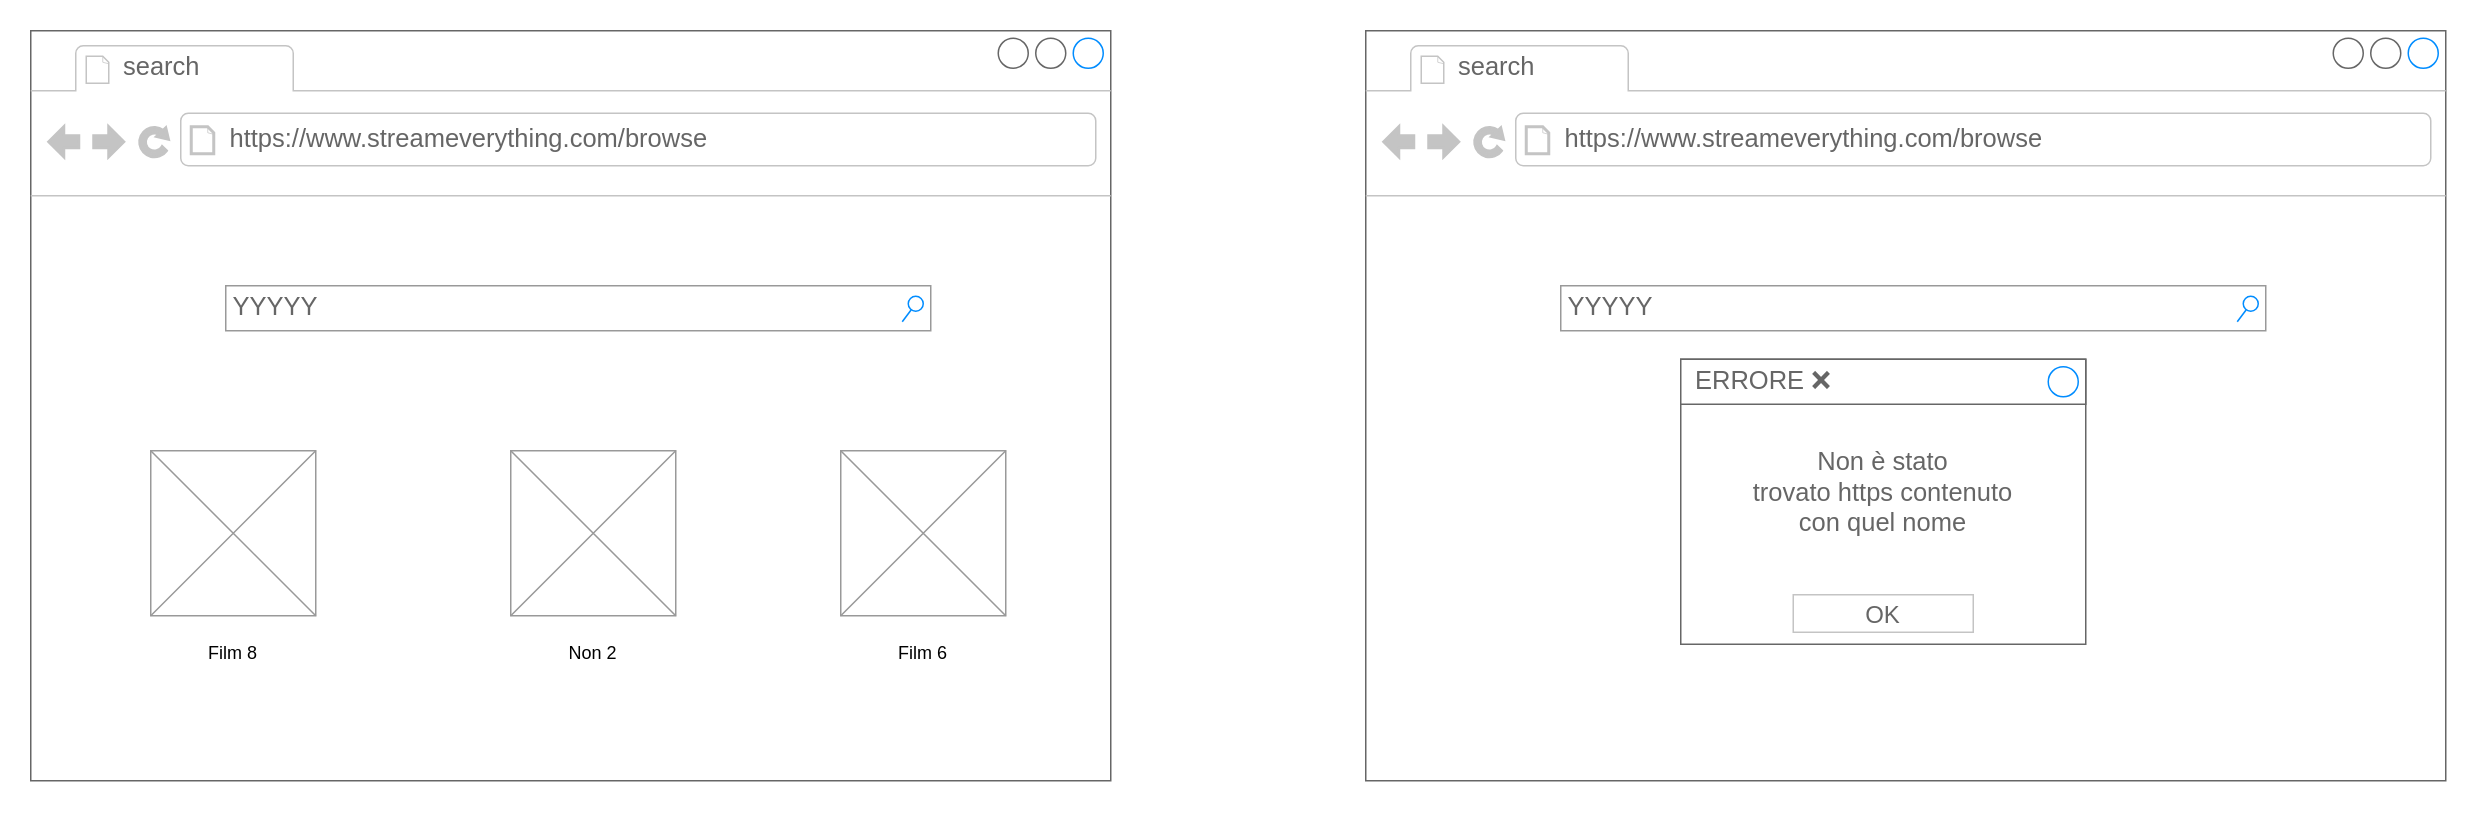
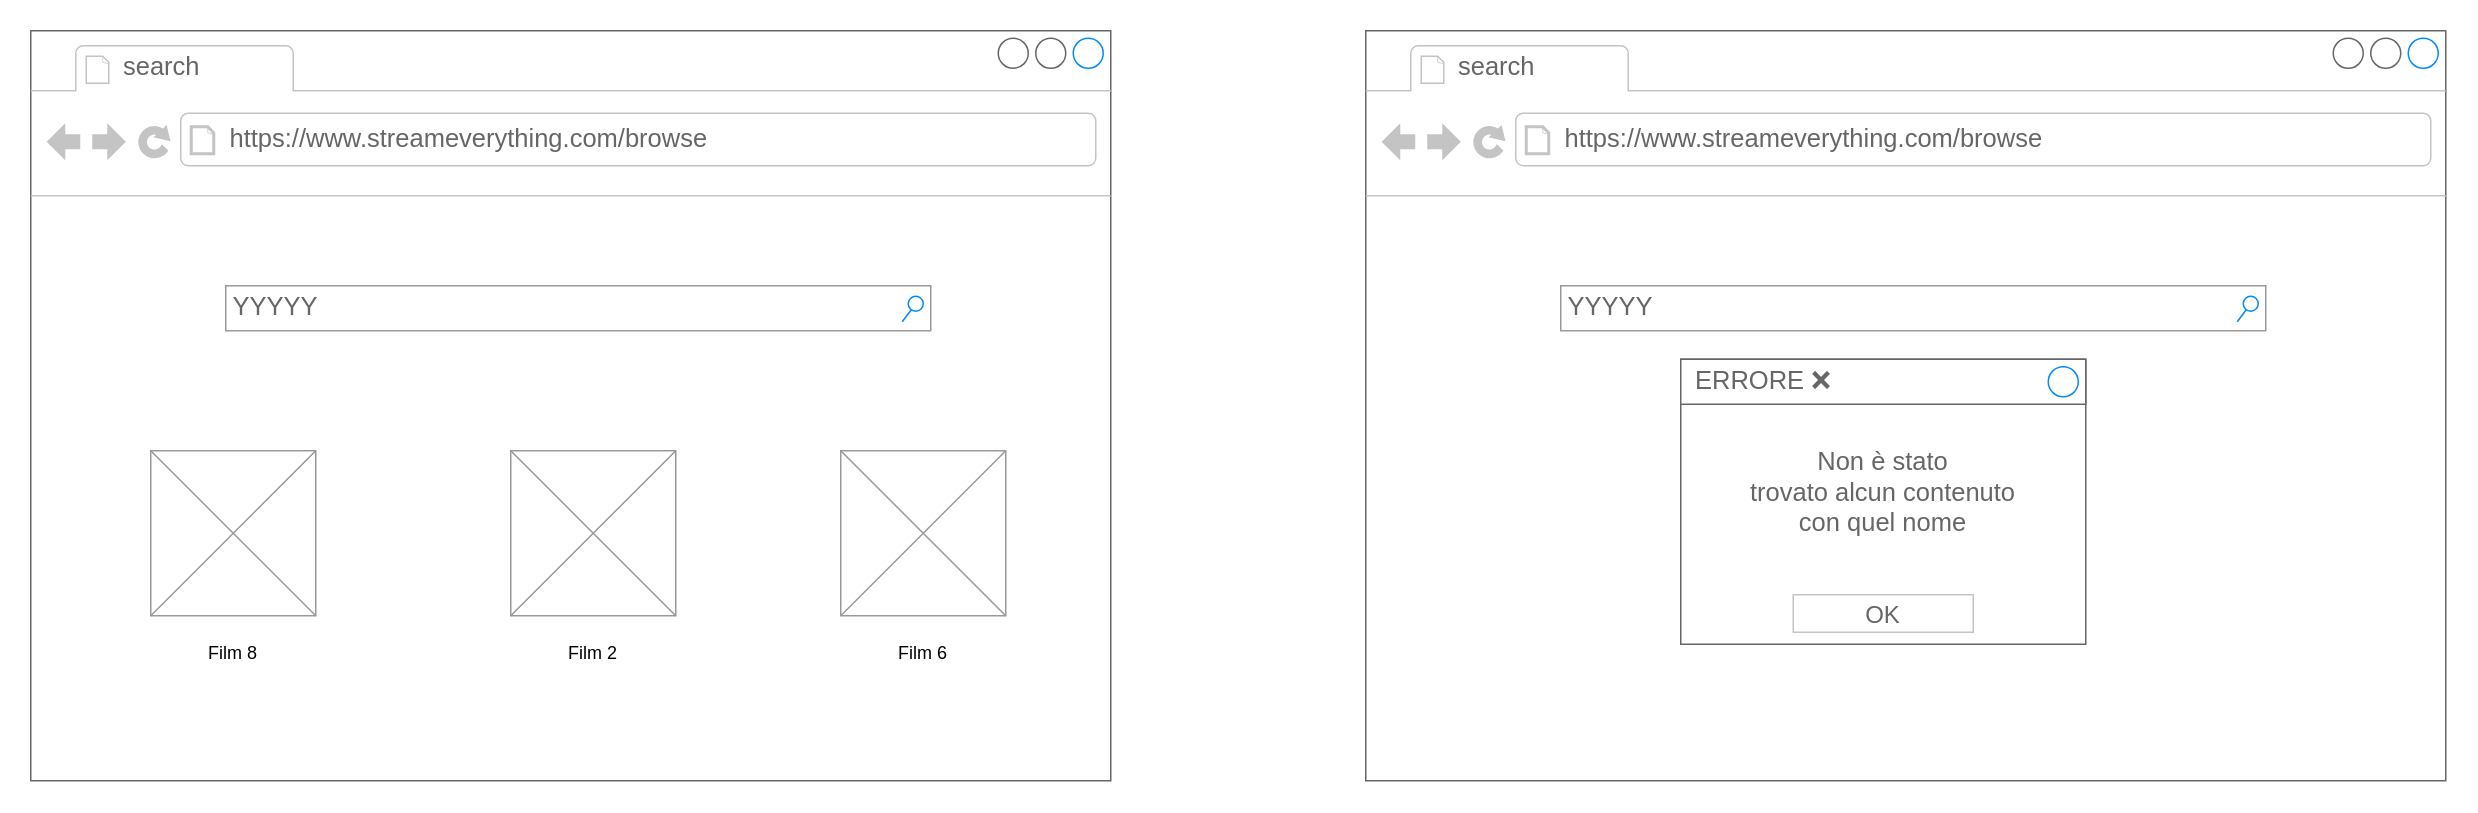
node "Non è stato trovato https contenuto con quel nome": label "Non è stato trovato https contenuto con quel nome" -> "Non è stato trovato alcun contenuto con quel nome"
node "Non 2": label "Non 2" -> "Film 2"
